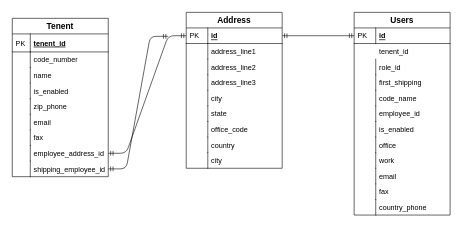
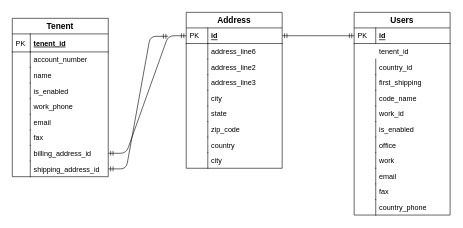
node "address_line1": label "address_line1" -> "address_line6"
node "code_number": label "code_number" -> "account_number"
node "role_id": label "role_id" -> "country_id"
node "zip_phone": label "zip_phone" -> "work_phone"
node "employee_id": label "employee_id" -> "work_id"
node "office_code": label "office_code" -> "zip_code"
node "employee_address_id": label "employee_address_id" -> "billing_address_id"
node "shipping_employee_id": label "shipping_employee_id" -> "shipping_address_id"
